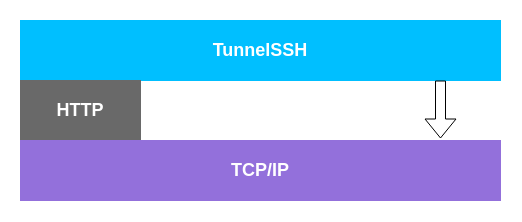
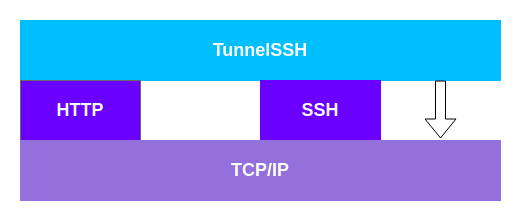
node "HTTP": fillcolor #696969 -> #6a00ff
node "SSH": added
